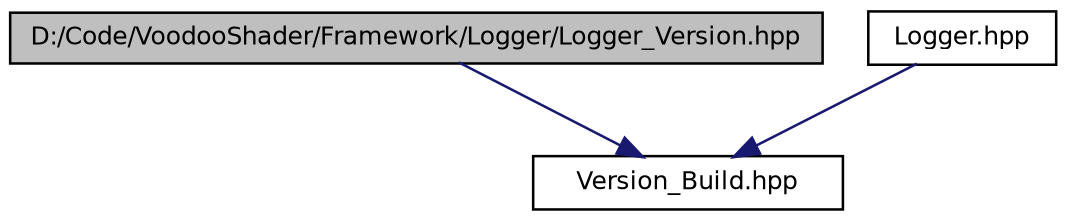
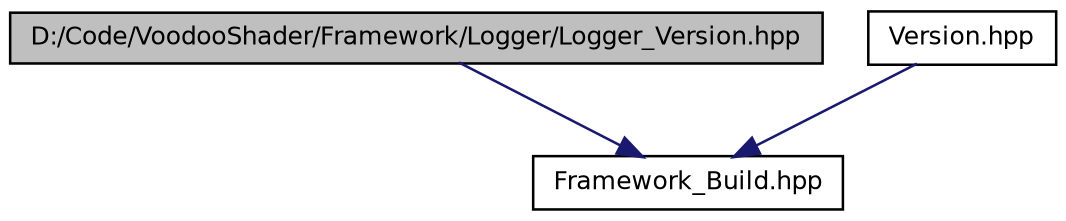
node "Logger.hpp": label "Logger.hpp" -> "Version.hpp"
node "Version_Build.hpp": label "Version_Build.hpp" -> "Framework_Build.hpp"
